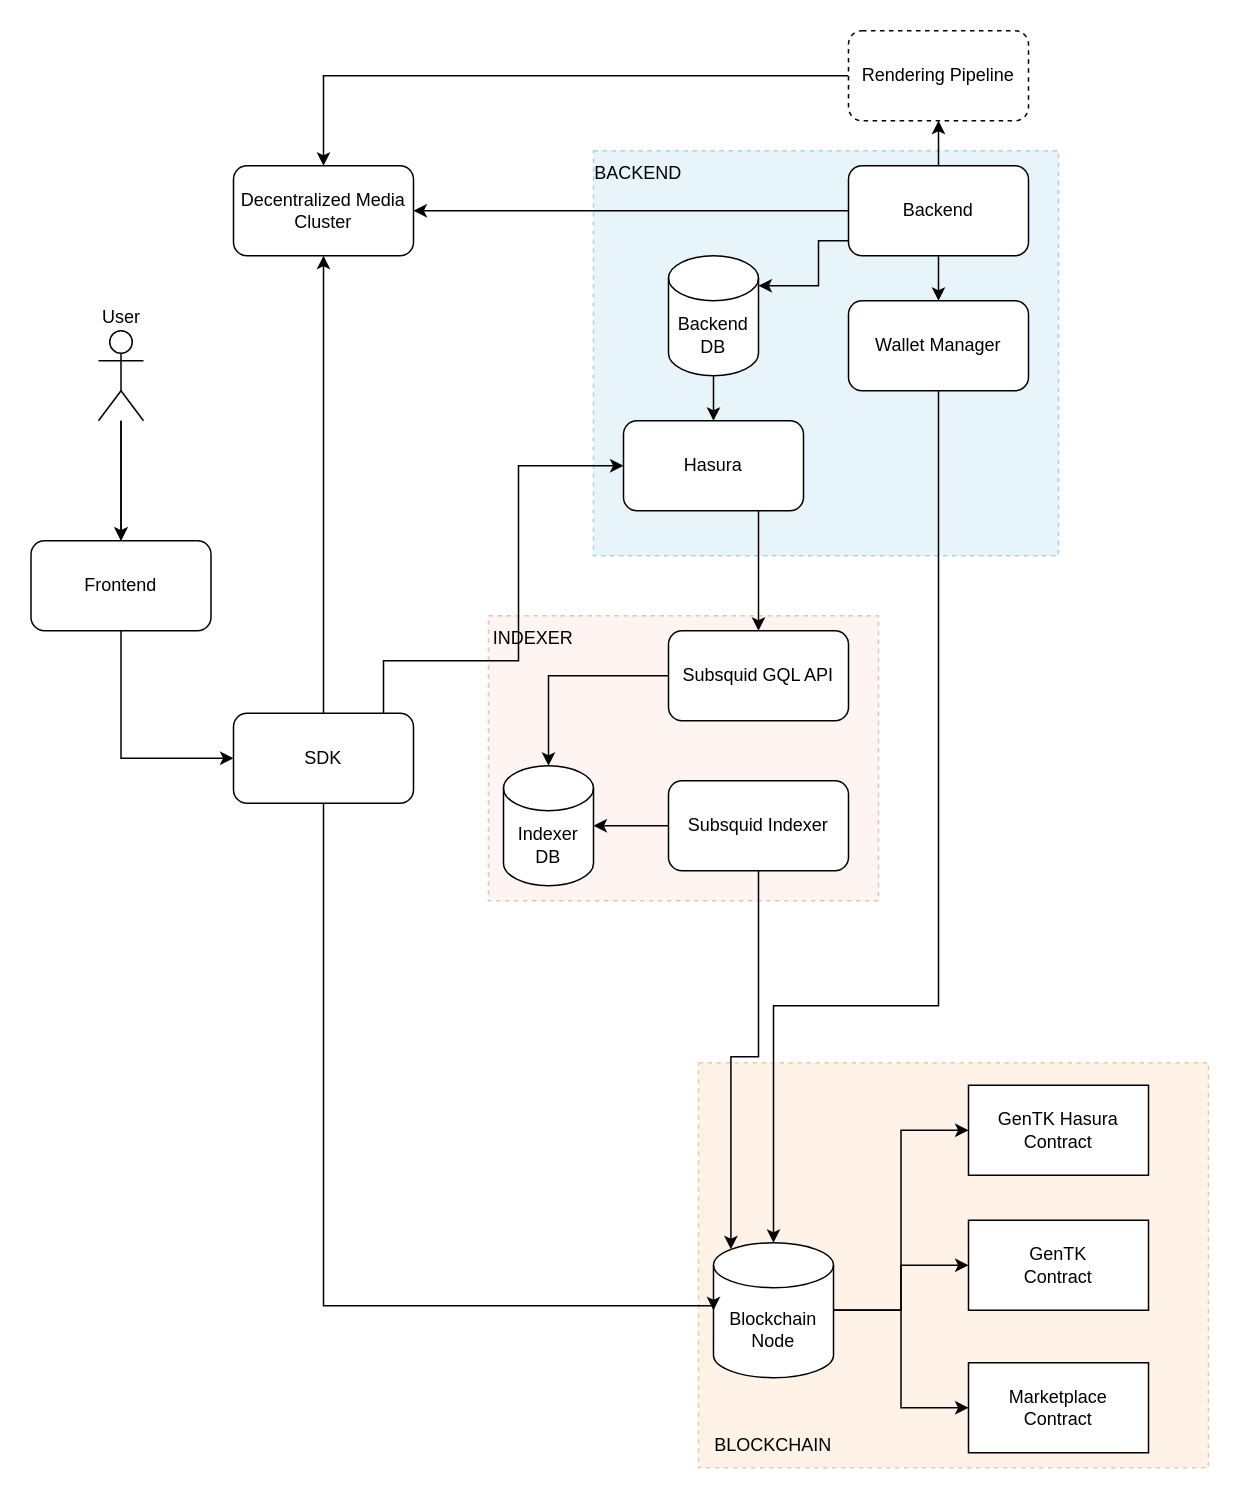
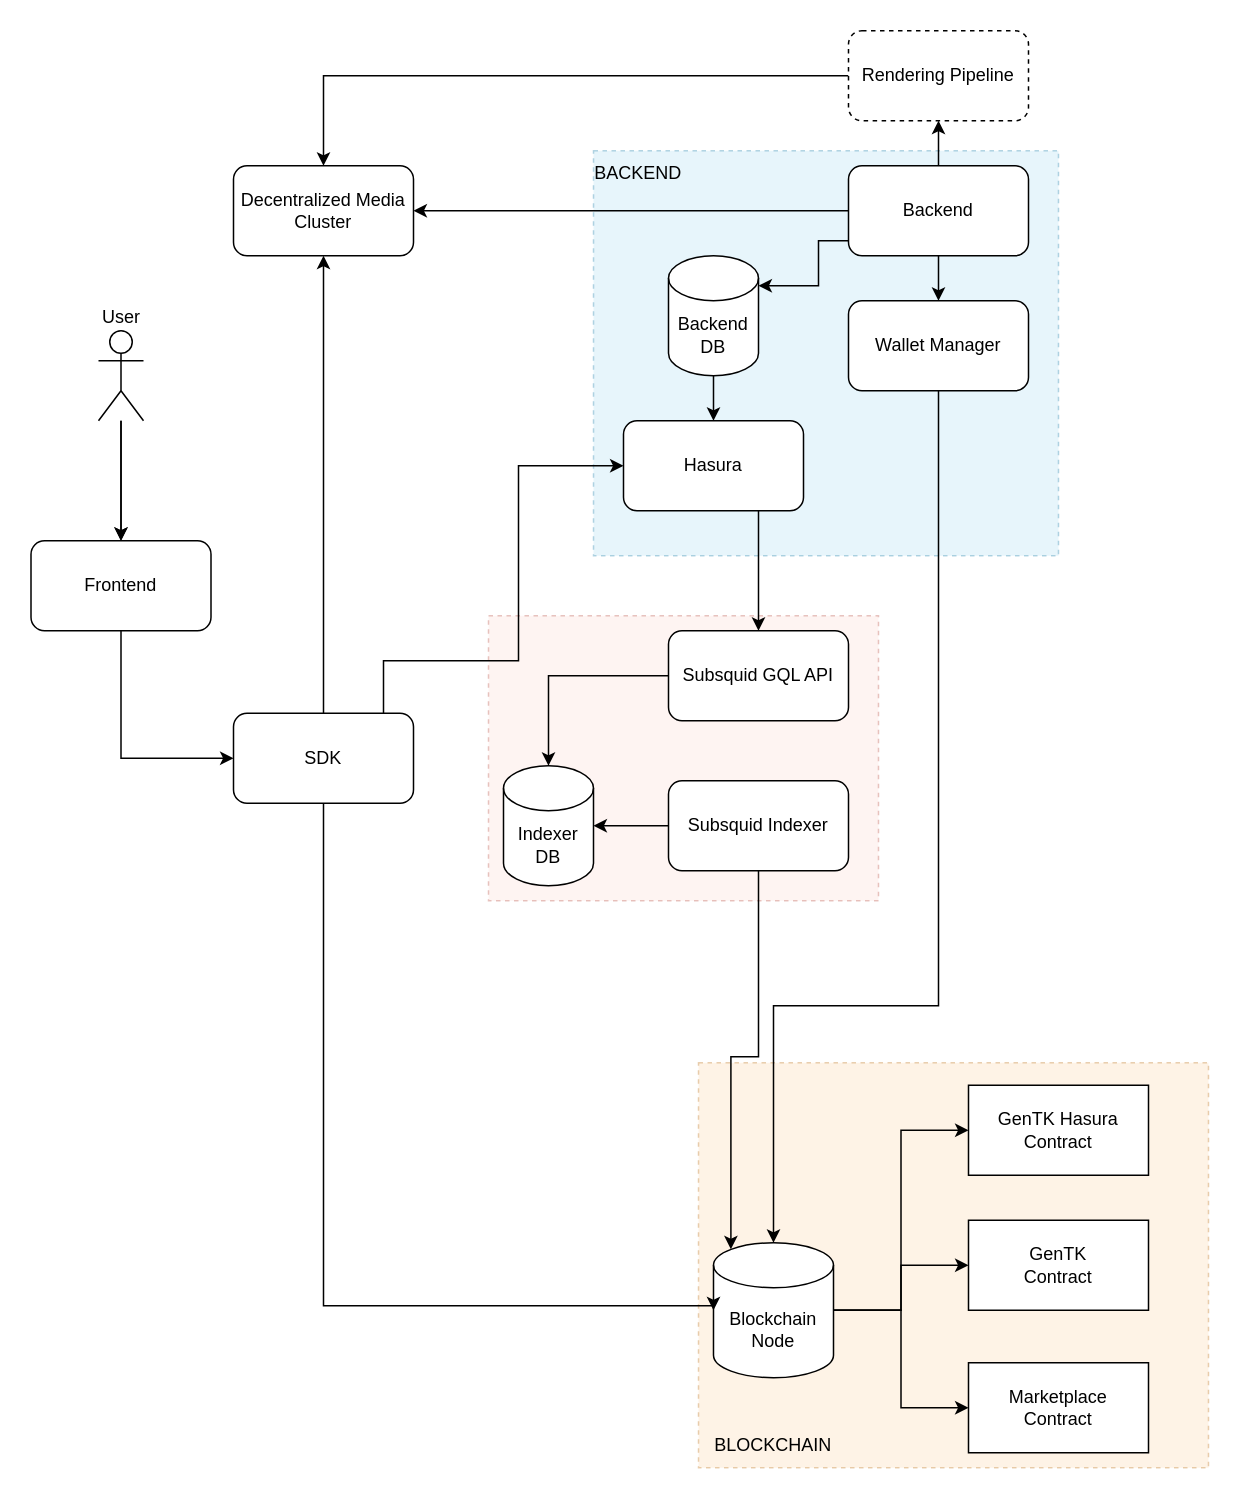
node "INDEXER": removed
